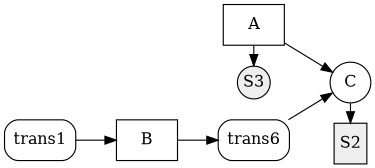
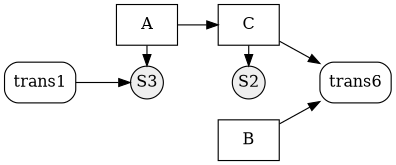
node "C": shape circle -> box
edge "trans6" -> "C": reversed
edge "trans1" -> "B": now "trans1" -> "S3"
node "S2": shape box -> circle
